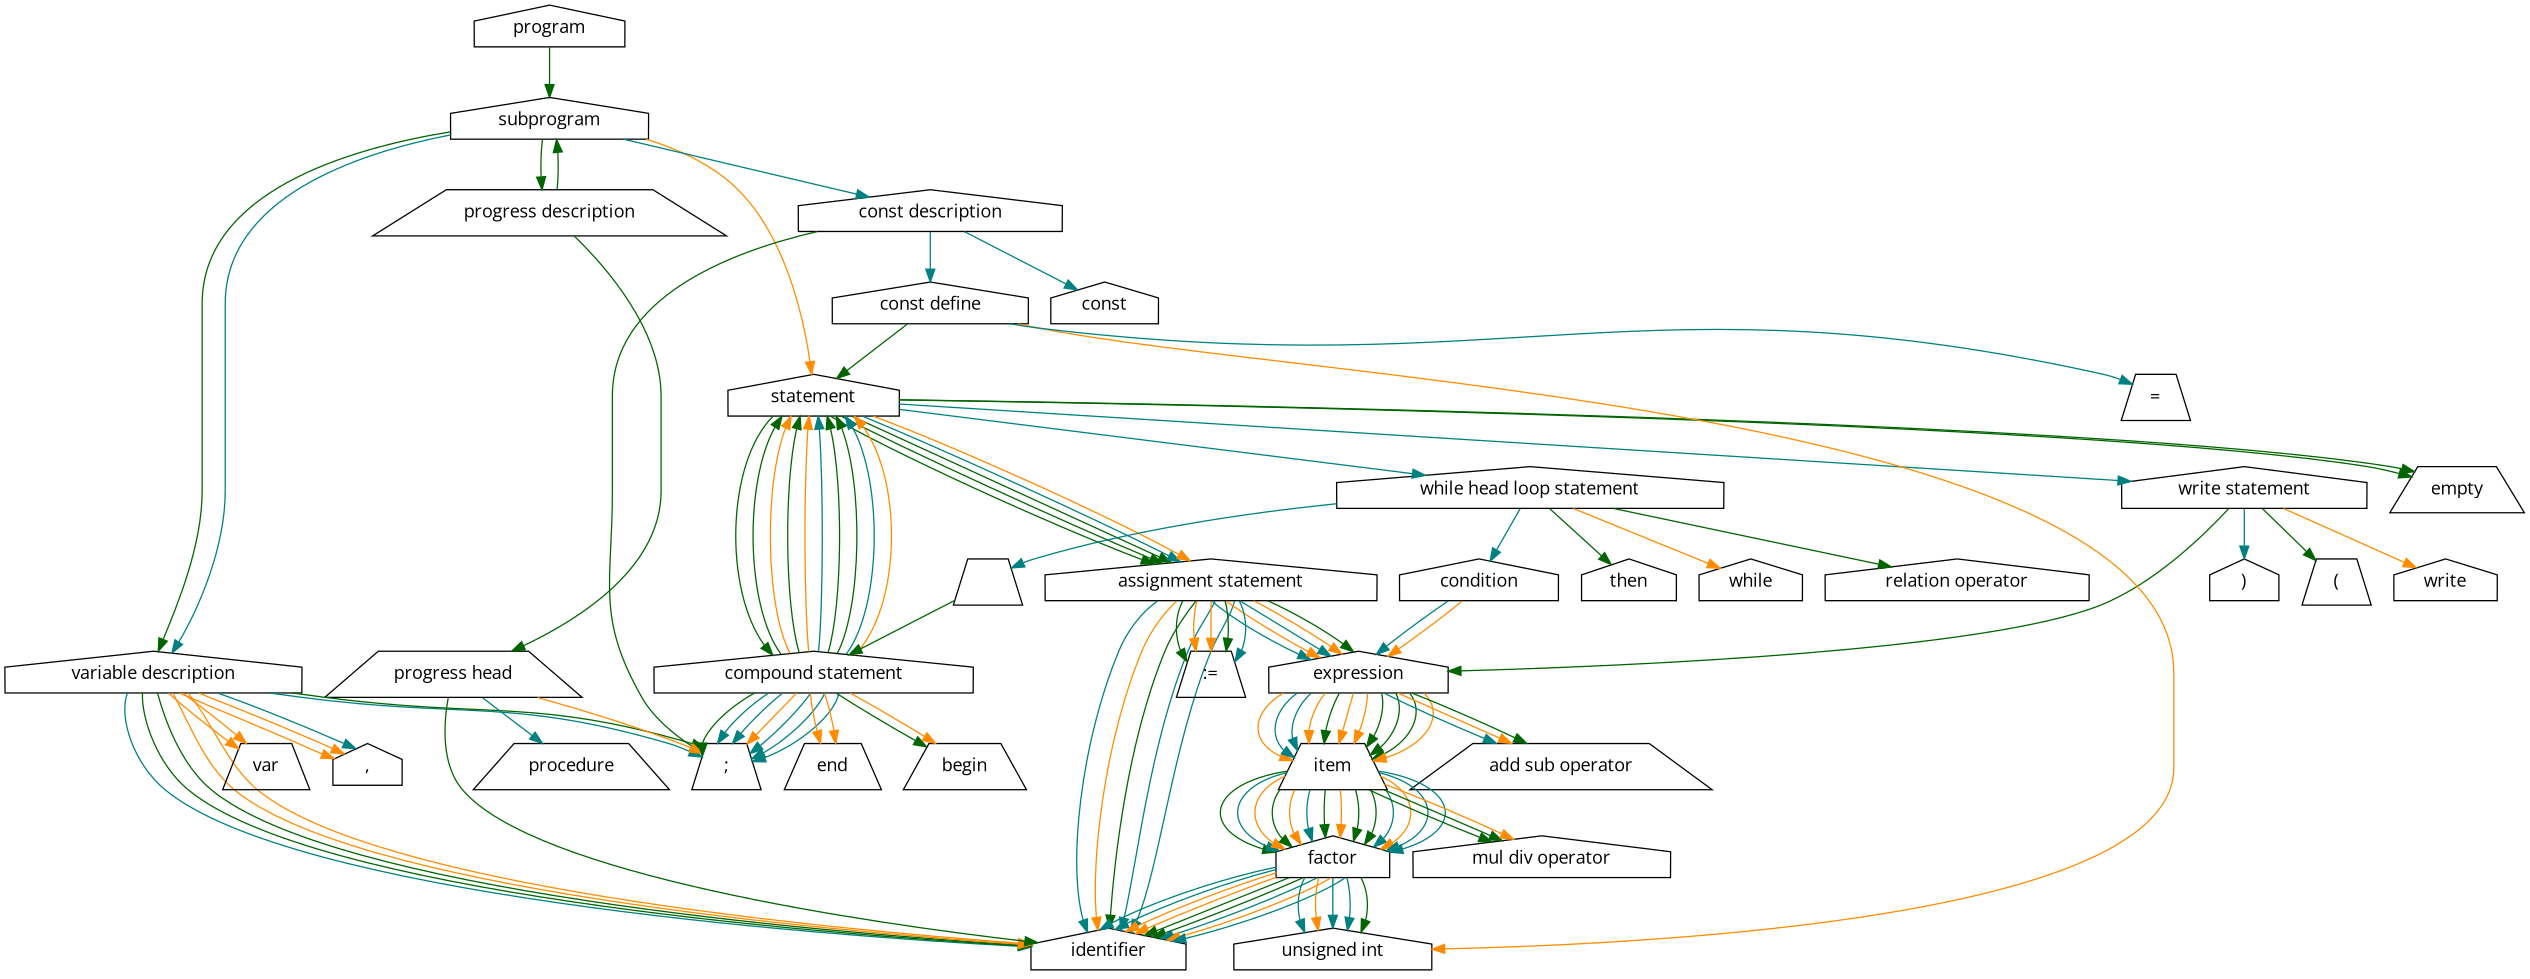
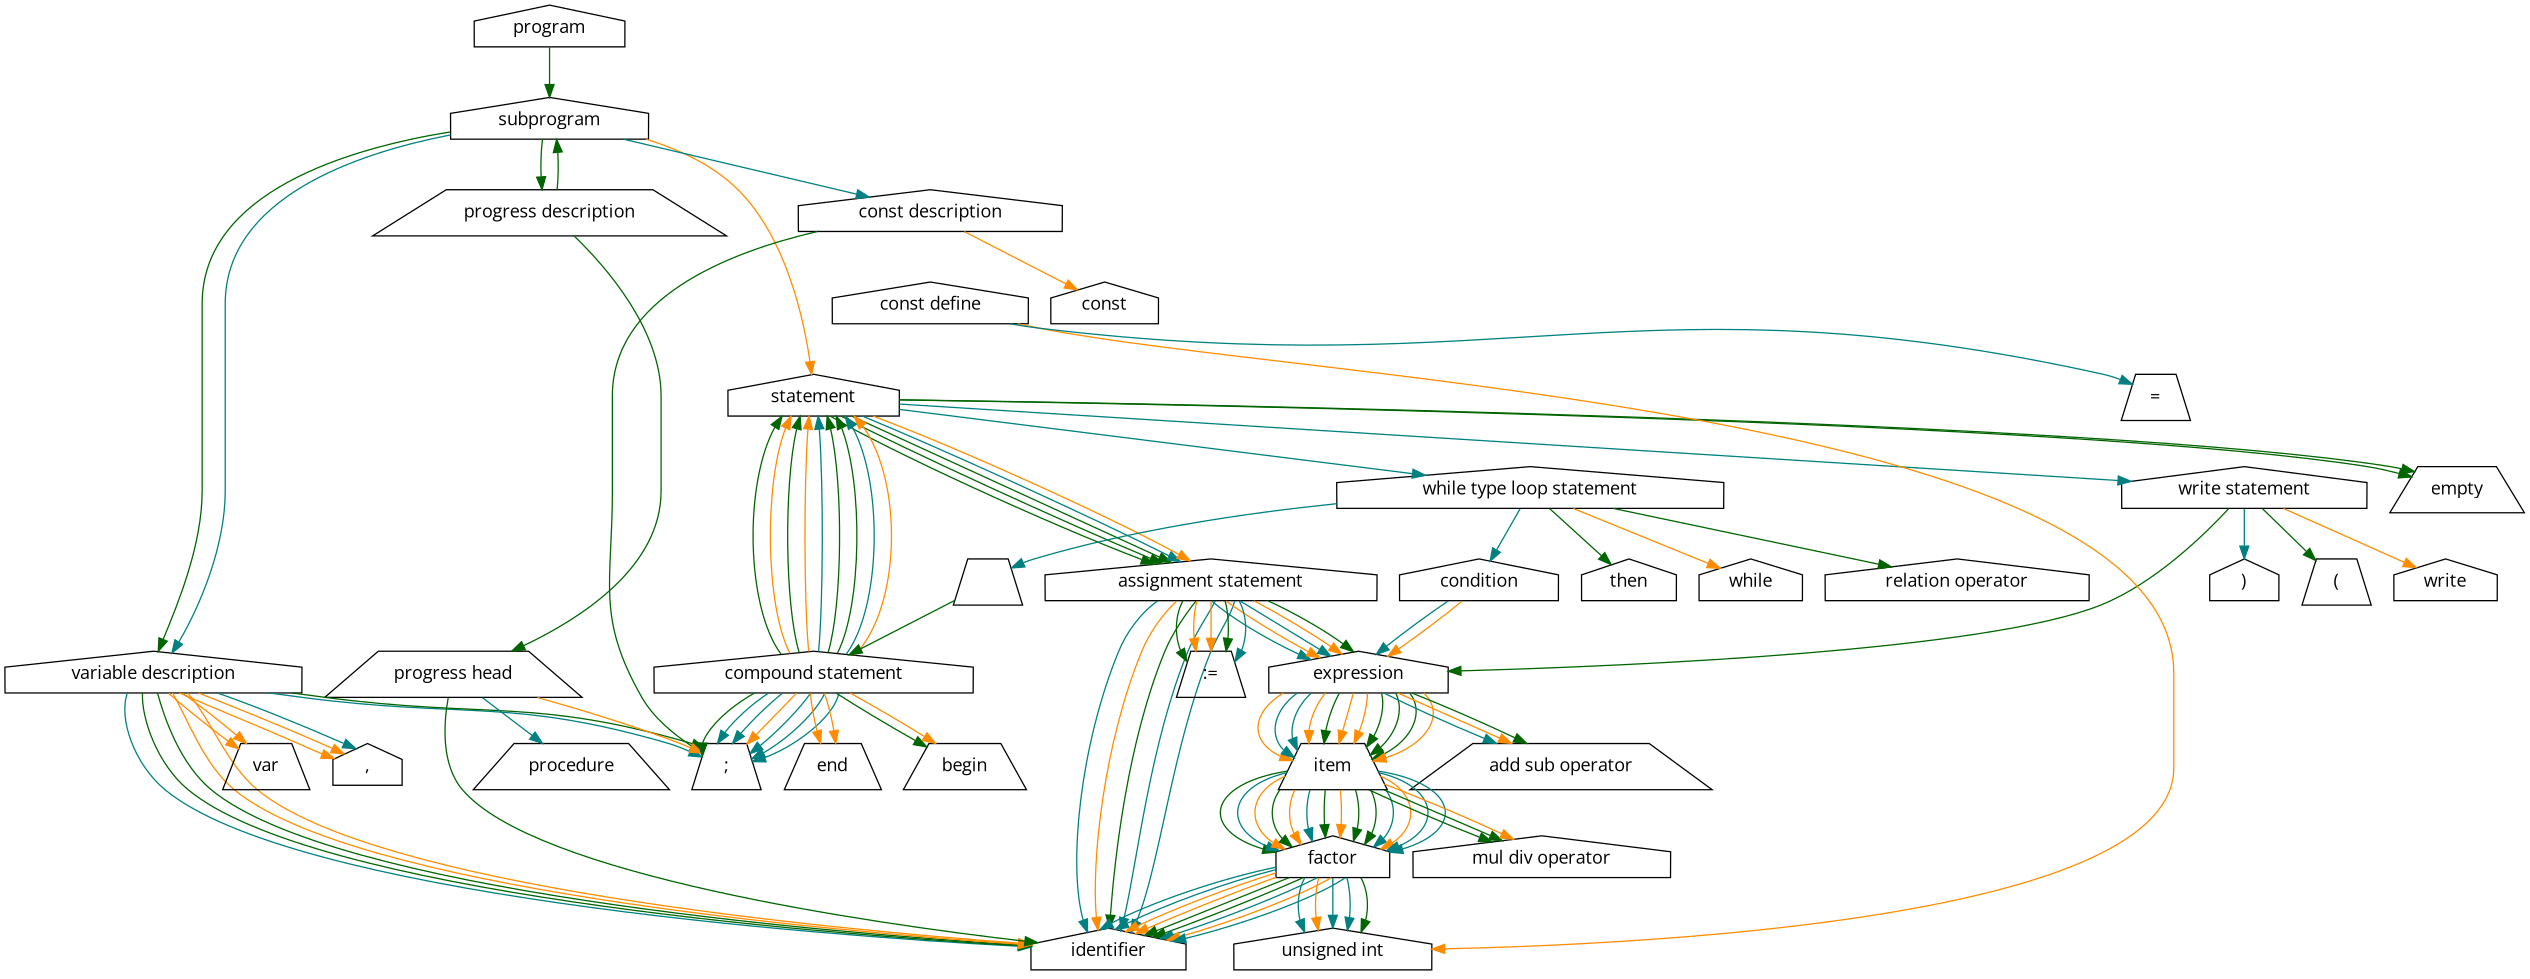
edge "const description" -> "const define": removed
edge "const description" -> "const": color teal -> darkorange
edge "const define" -> "statement": removed
node "while head loop statement": label "while head loop statement" -> "while type loop statement"
edge "statement" -> "compound statement": removed
